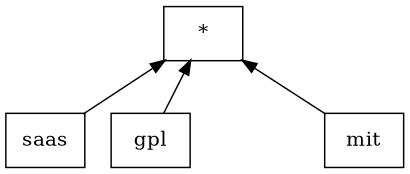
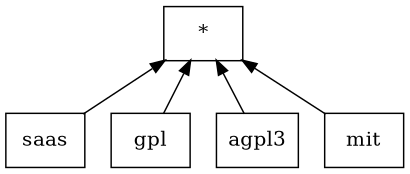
node "agpl3": added
